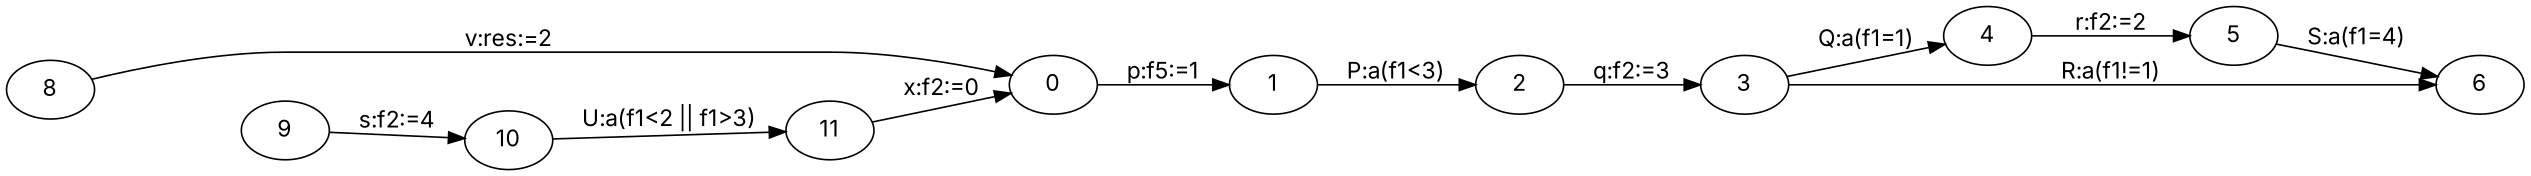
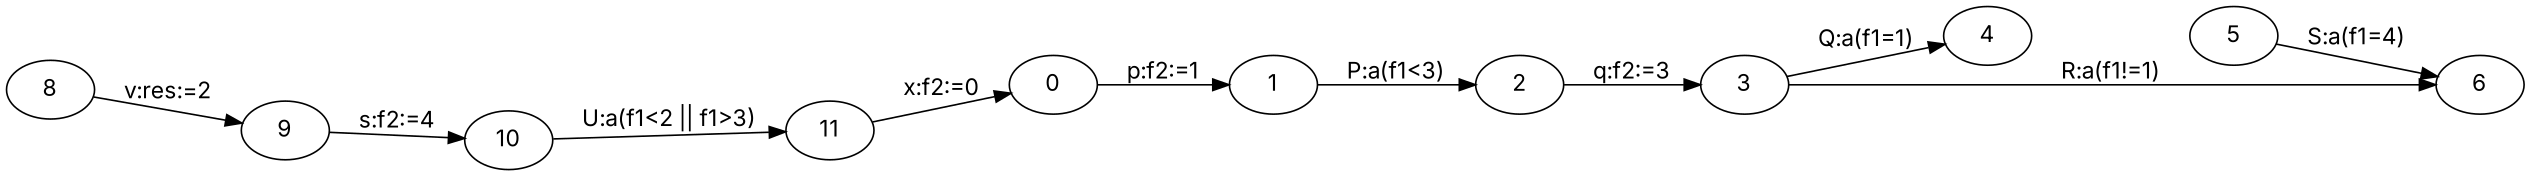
edge "4" -> "5": removed, label "r:f2:=2"
edge "8" -> "0": now "8" -> "9"
edge "0" -> "1": label "p:f5:=1" -> "p:f2:=1"
